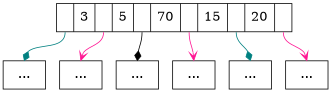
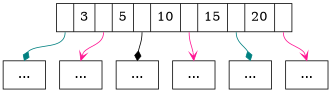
node "3": text "70" -> "10"
